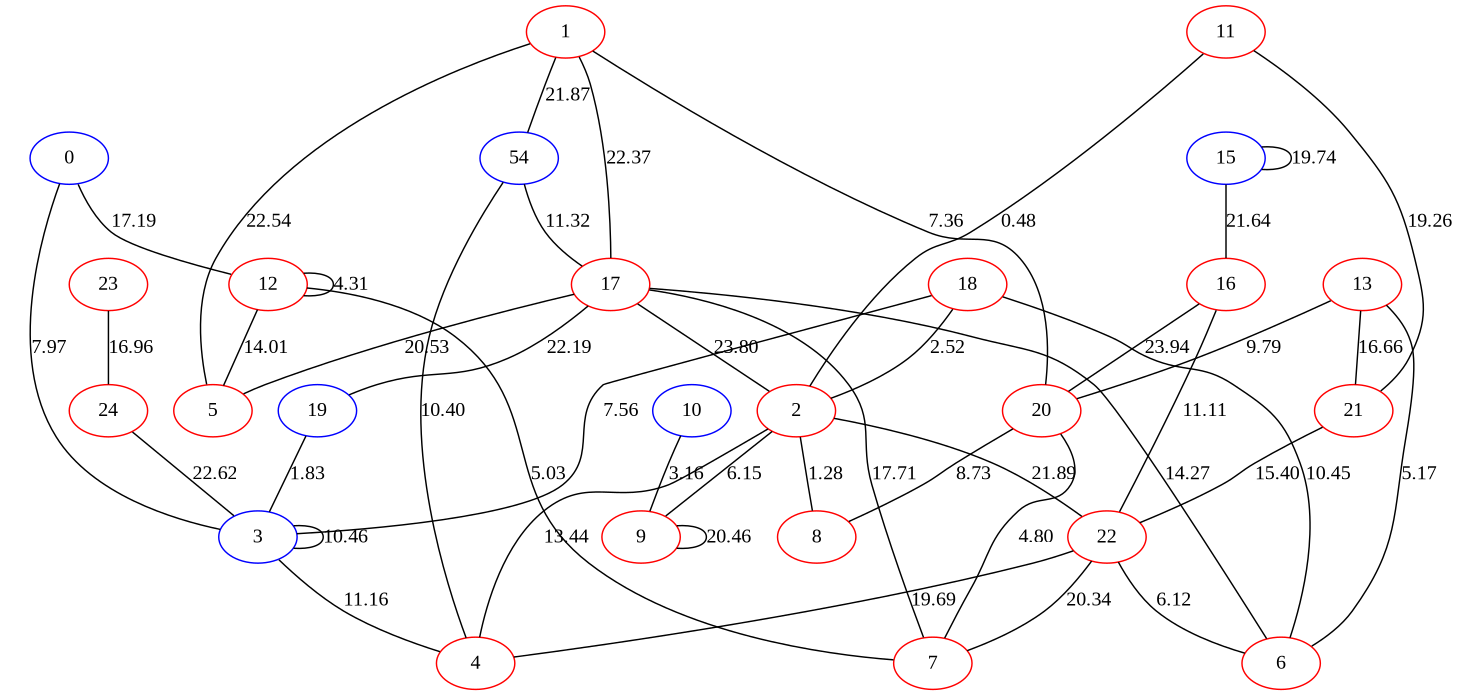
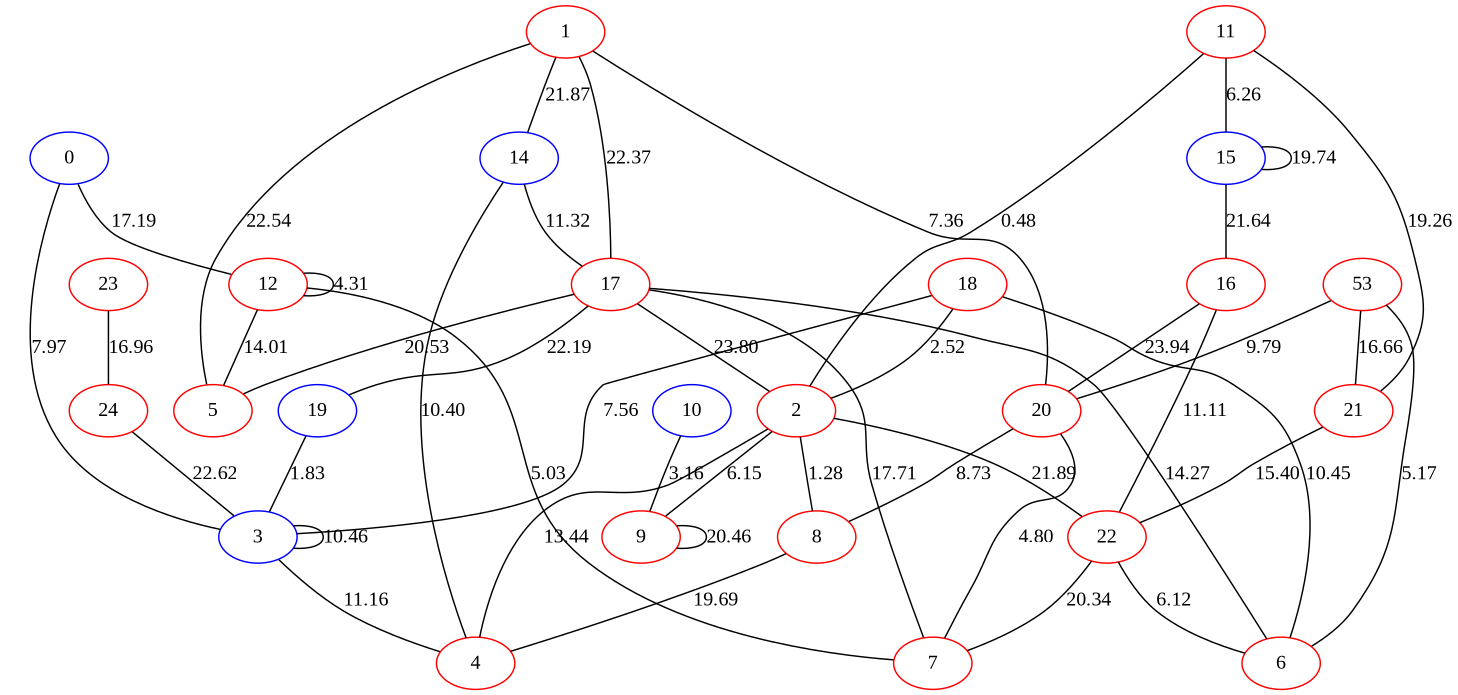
edge "11" -- "15": added, label "6.26"
node "54": label "54" -> "14"
node "13": label "13" -> "53"
edge "22" -- "4": now "8" -- "4"
